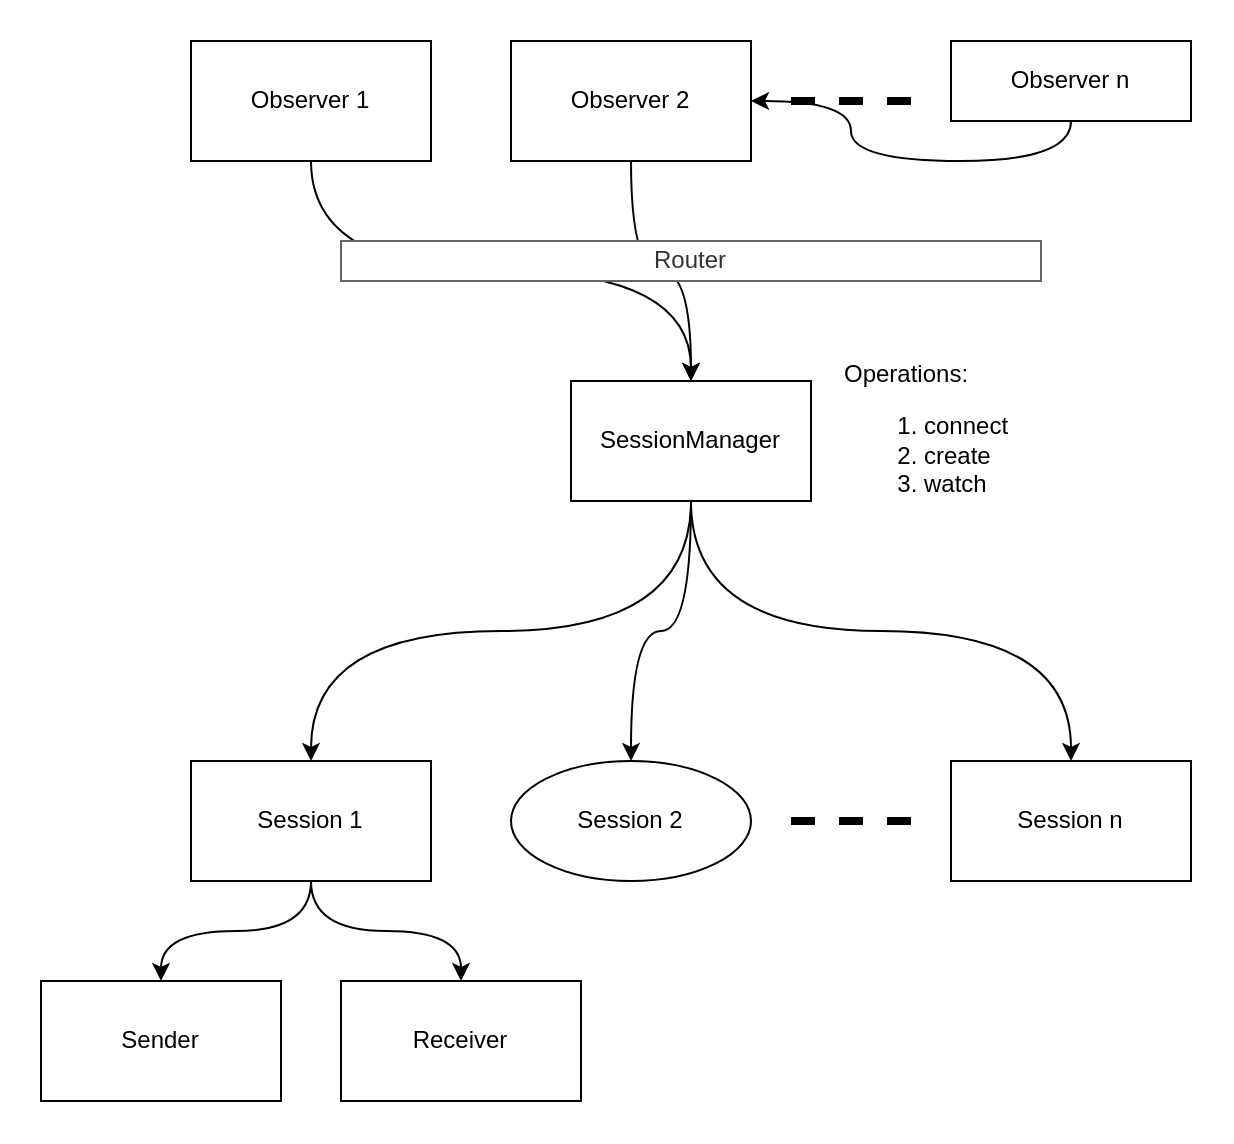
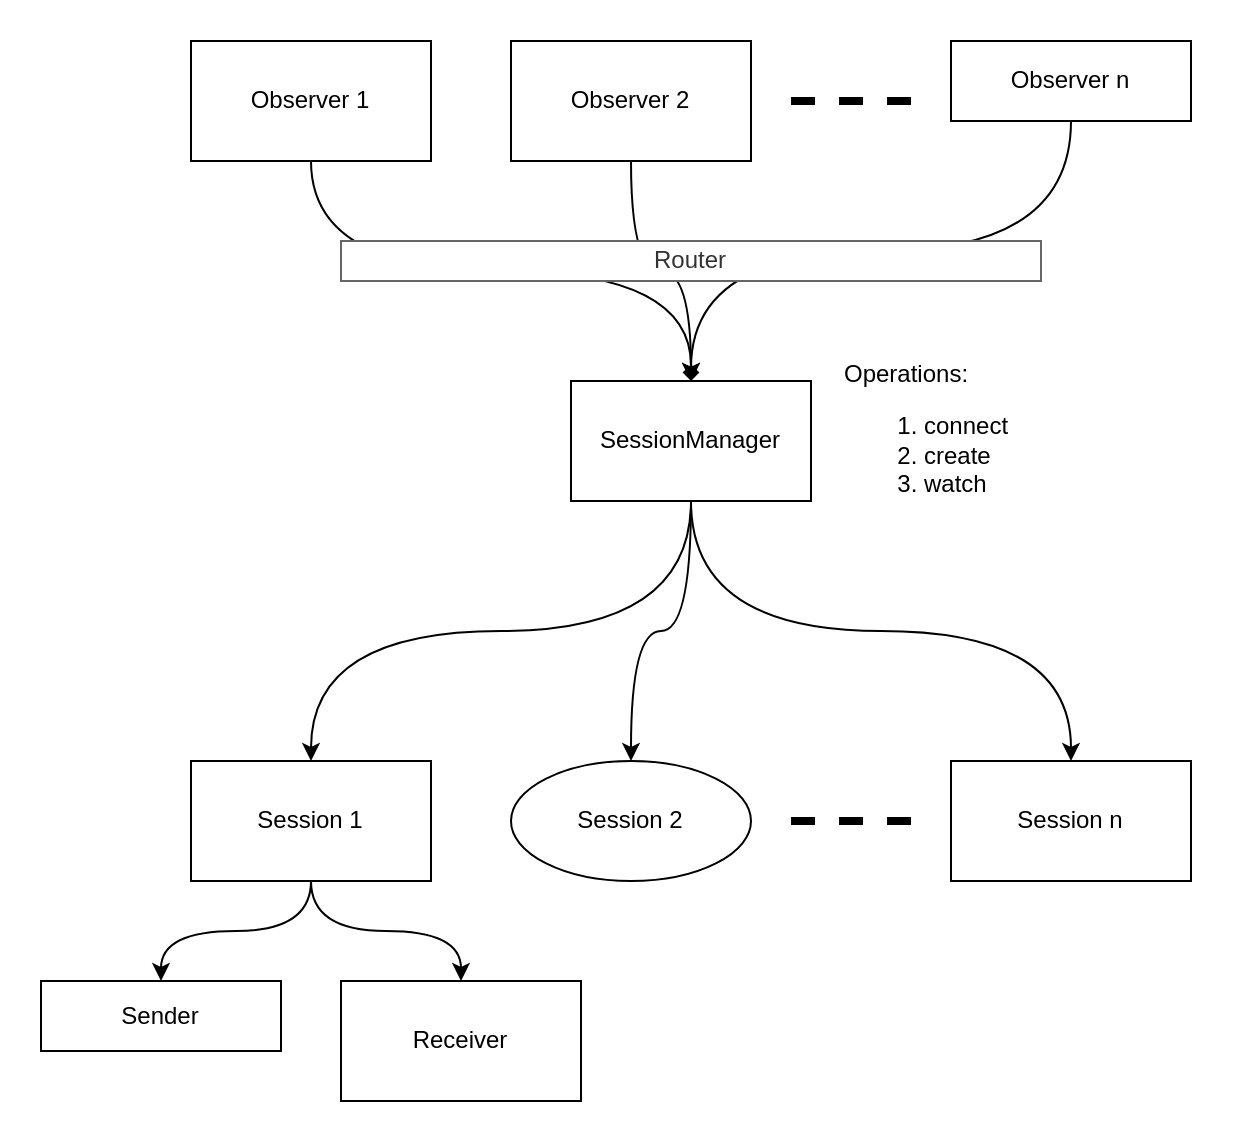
edge "Observer n" -> "Observer 2": now "Observer n" -> "SessionManager"
edge "Observer 1" -> "SessionManager": arrowhead classic -> diamond
node "Sender": size 240x120 -> 240x70
